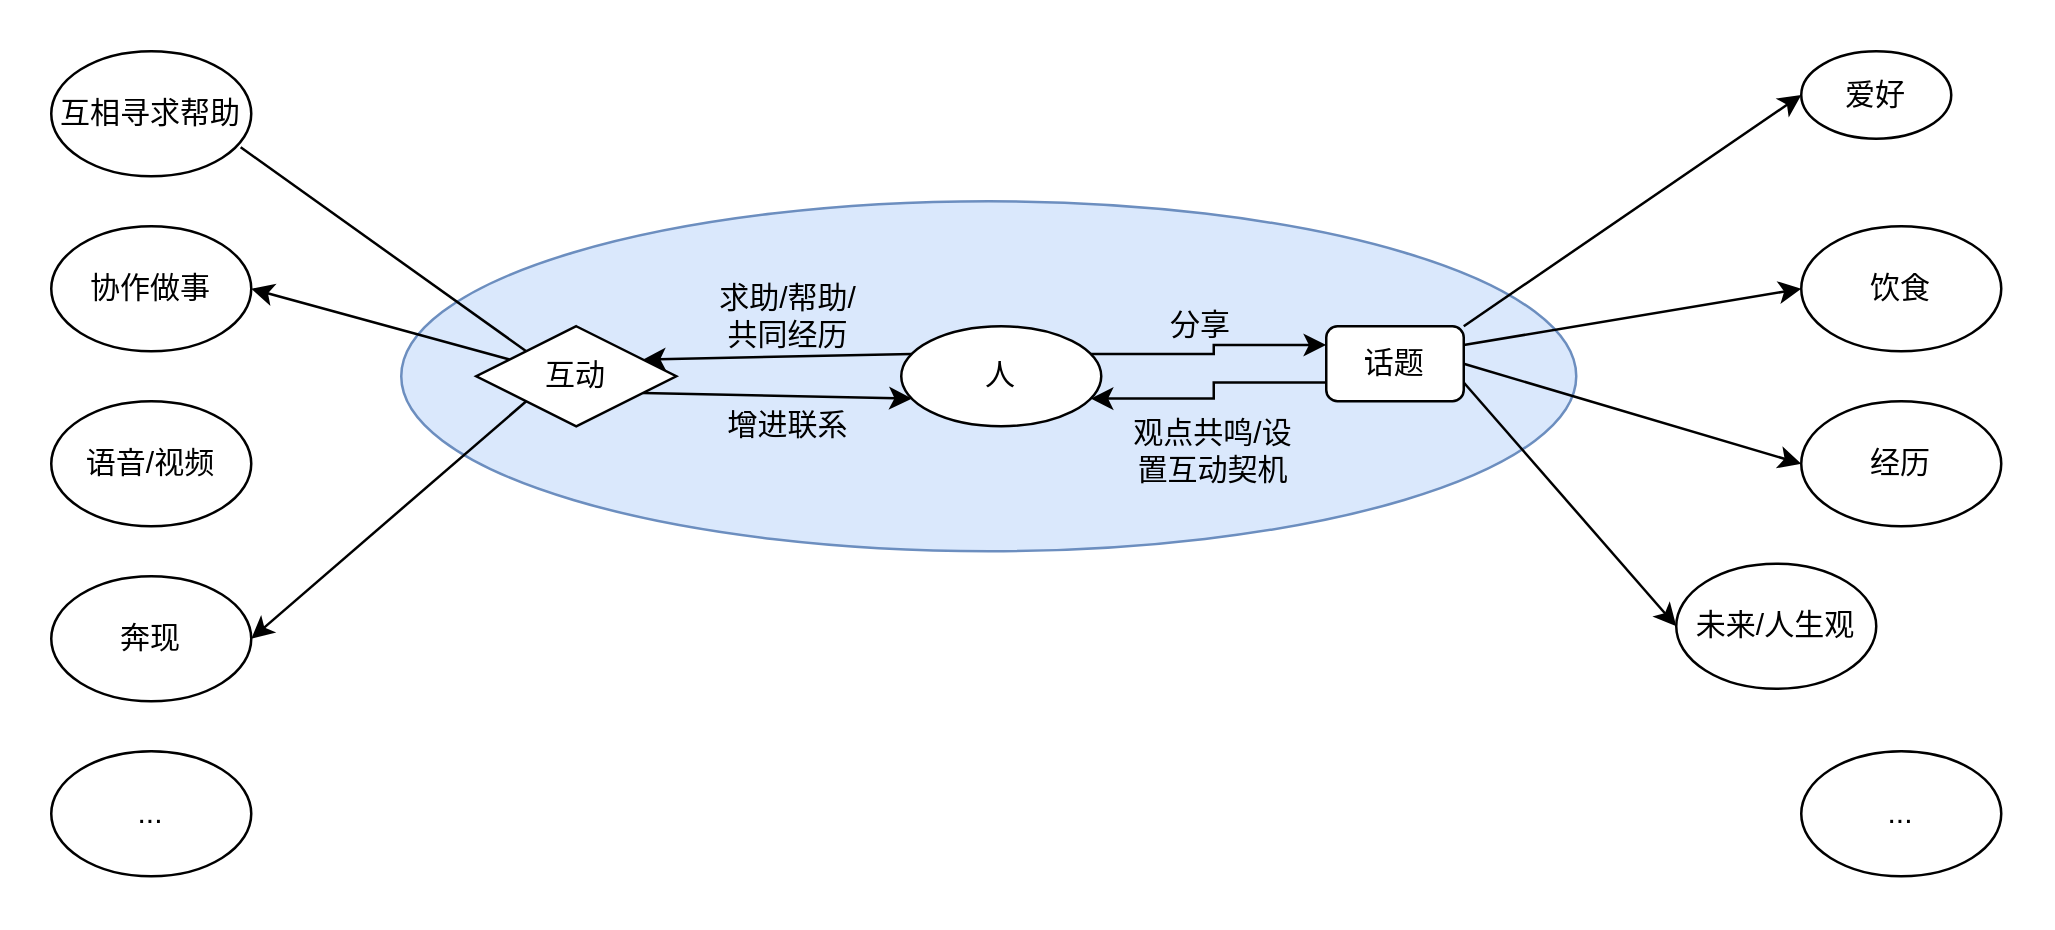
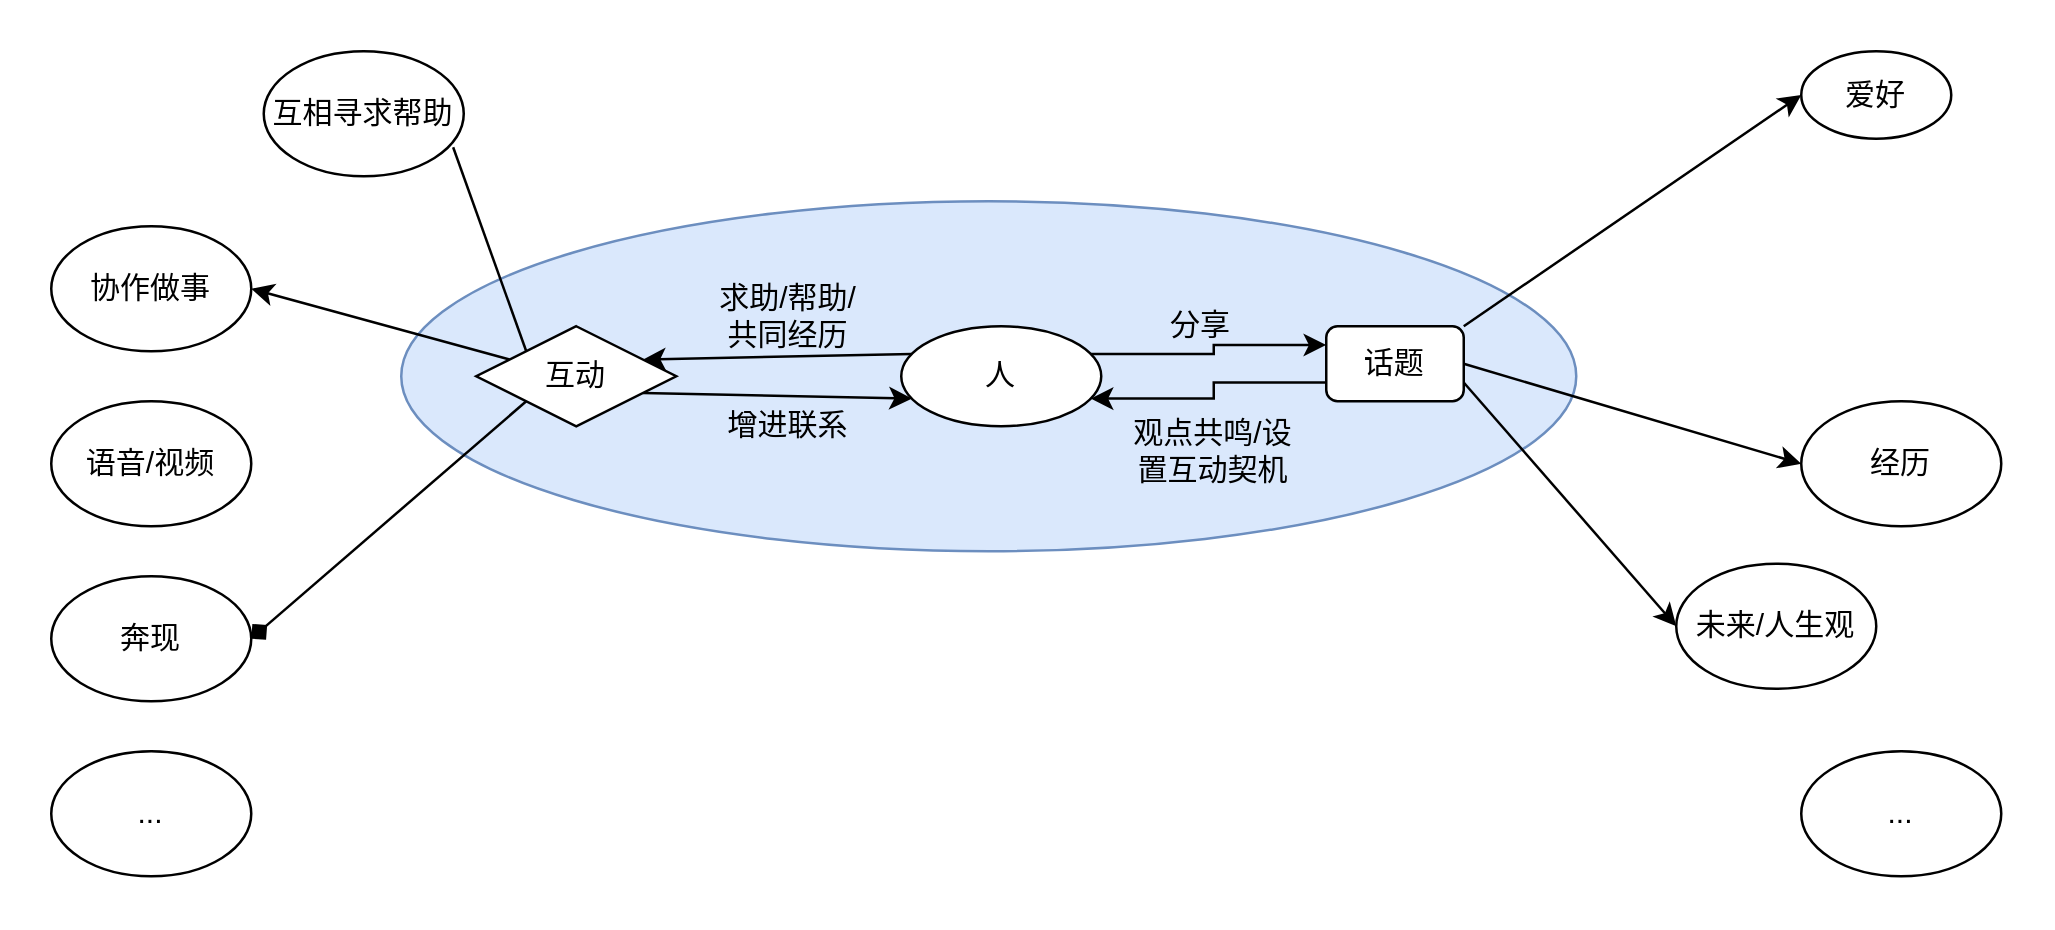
node "互相寻求帮助": moved (151, 114) -> (364, 114)
node "饮食": removed
edge "话题" -> "饮食": removed
edge "互动" -> "奔现": arrowhead classic -> diamond
